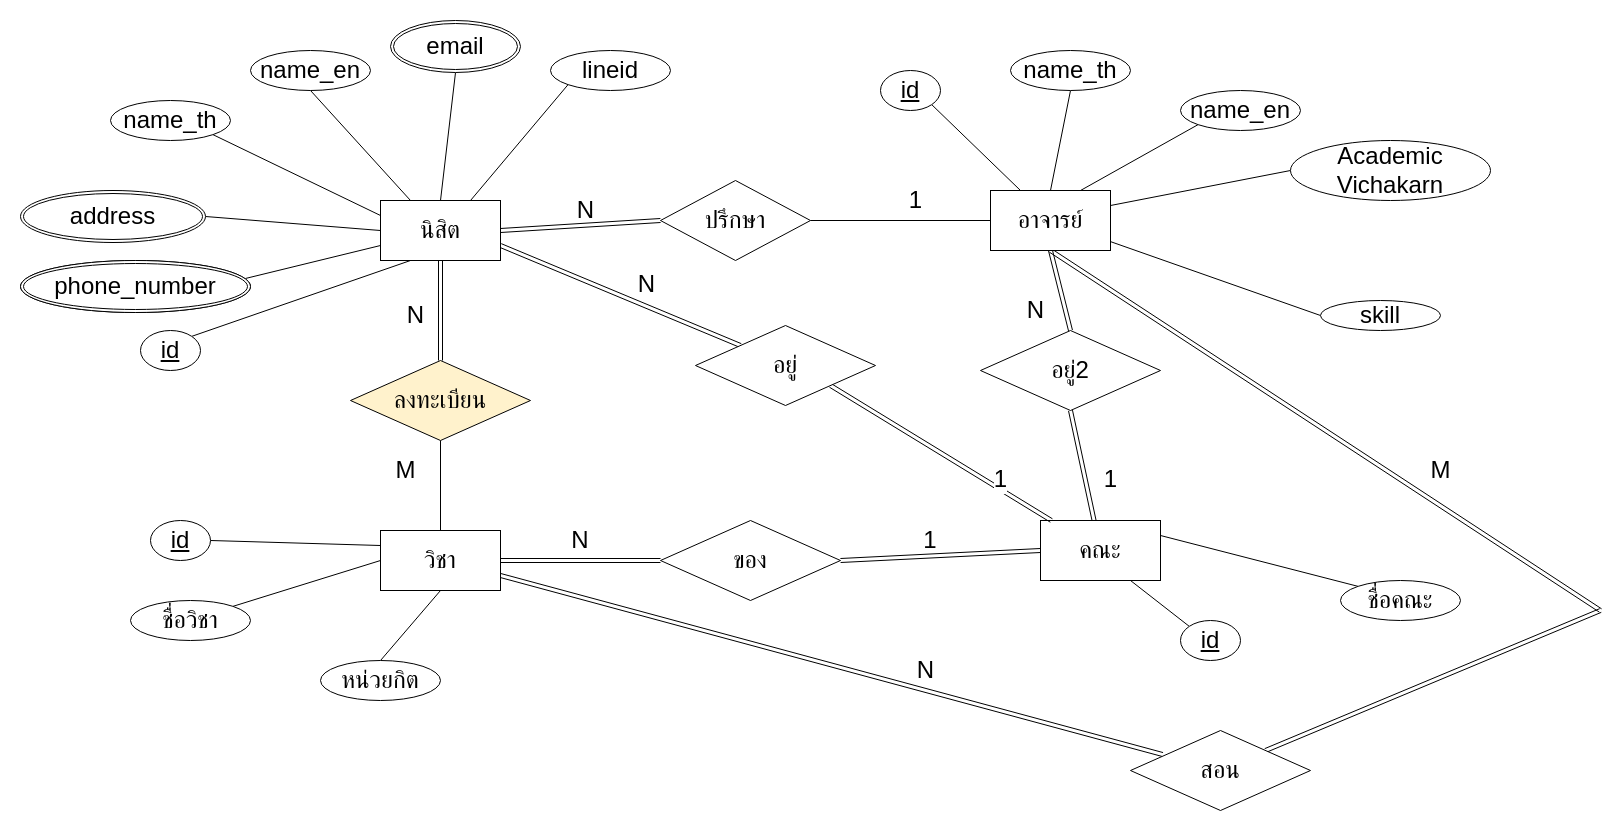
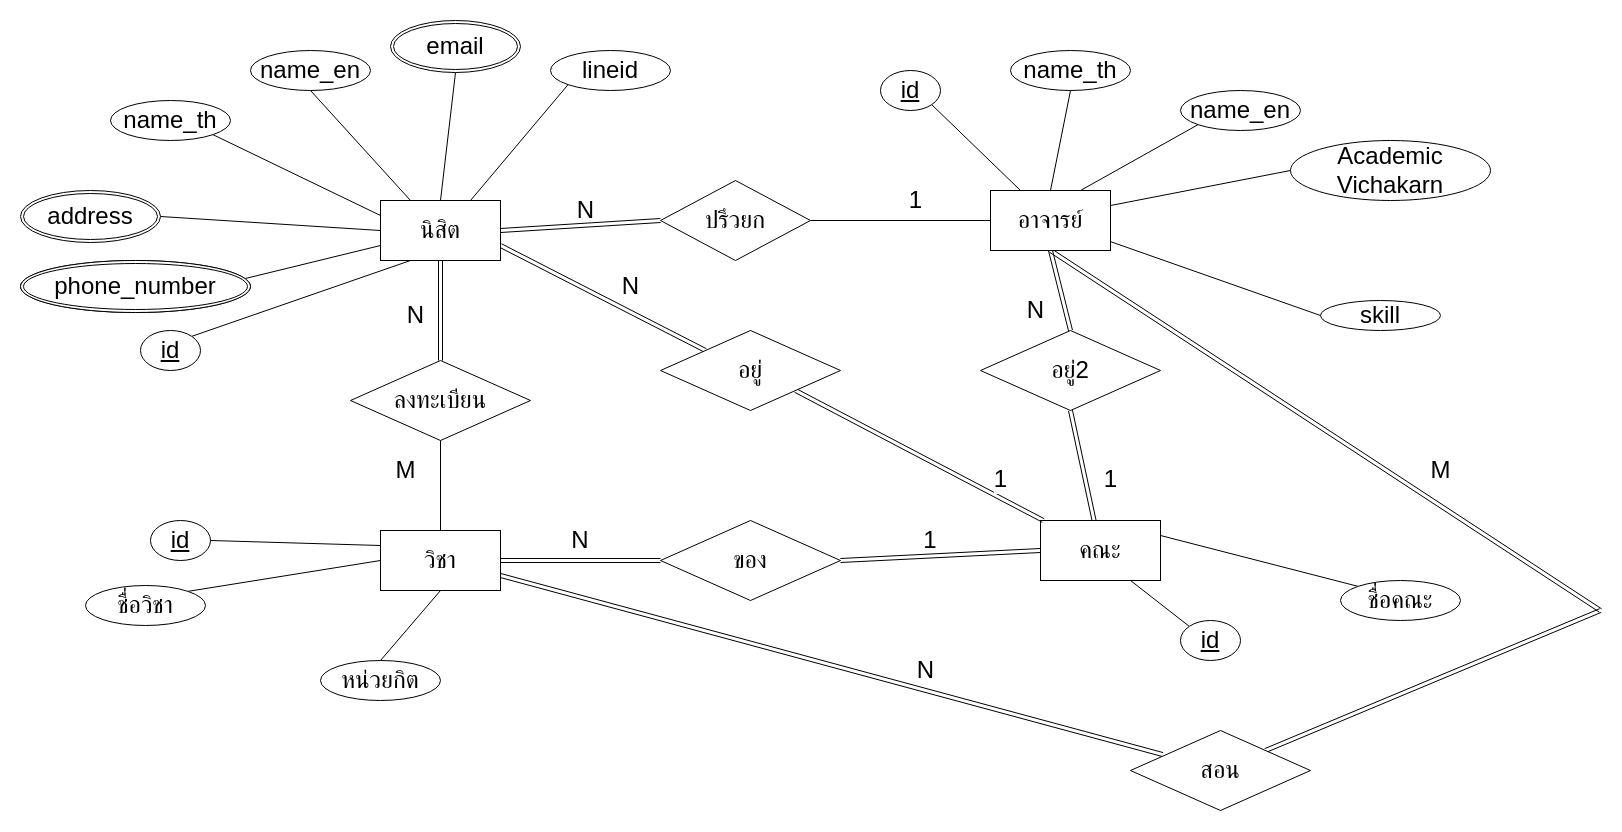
node "address": size 185x52 -> 140x52
node "ปรึกษา": label "ปรึกษา" -> "ปรึวยก"
node "อยู่": moved (786, 366) -> (751, 371)
node "ลงทะเบียน": fillcolor #fff2cc -> #ffffff
node "ชื่อวิชา": moved (191, 621) -> (146, 606)
